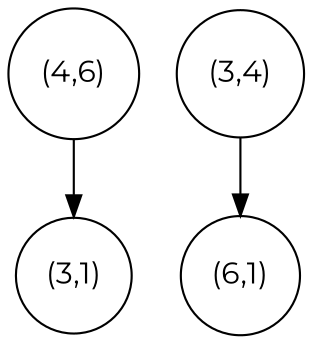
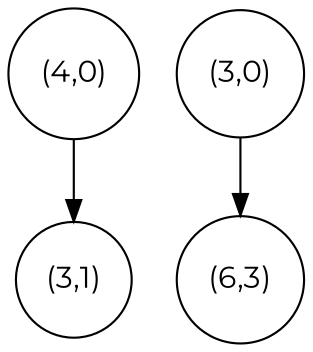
node "(4,6)": label "(4,6)" -> "(4,0)"
node "(3,4)": label "(3,4)" -> "(3,0)"
node "(6,1)": label "(6,1)" -> "(6,3)"
